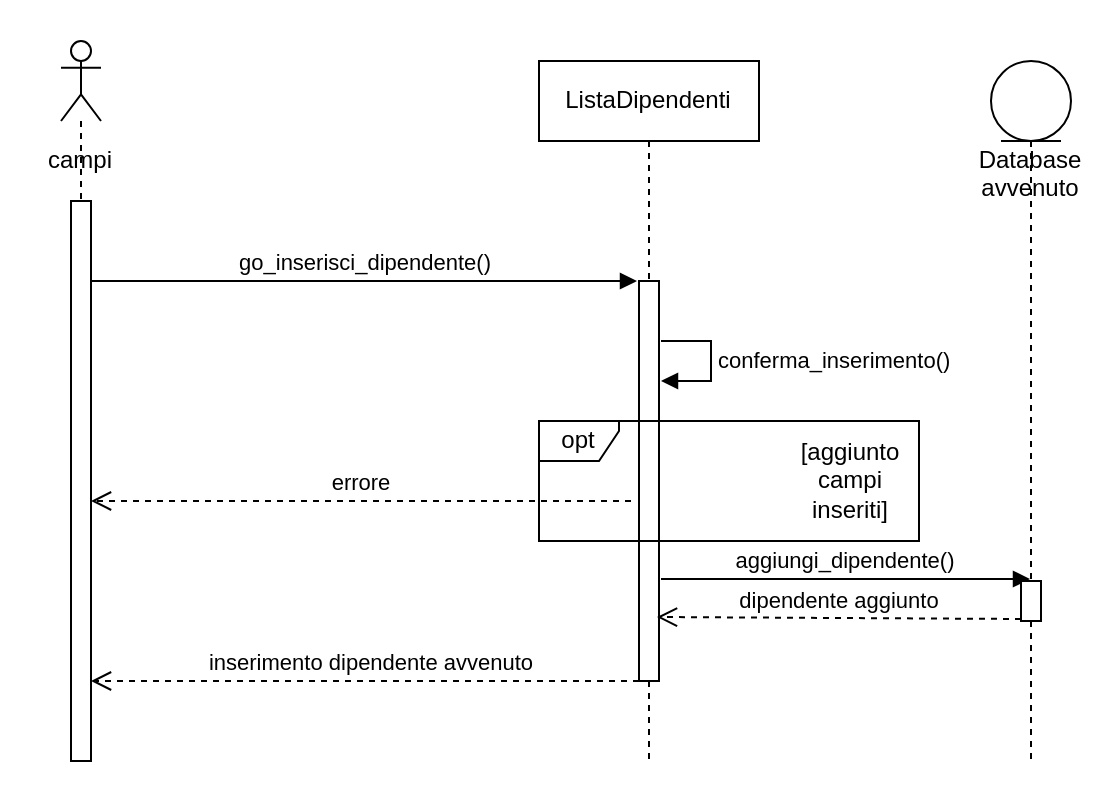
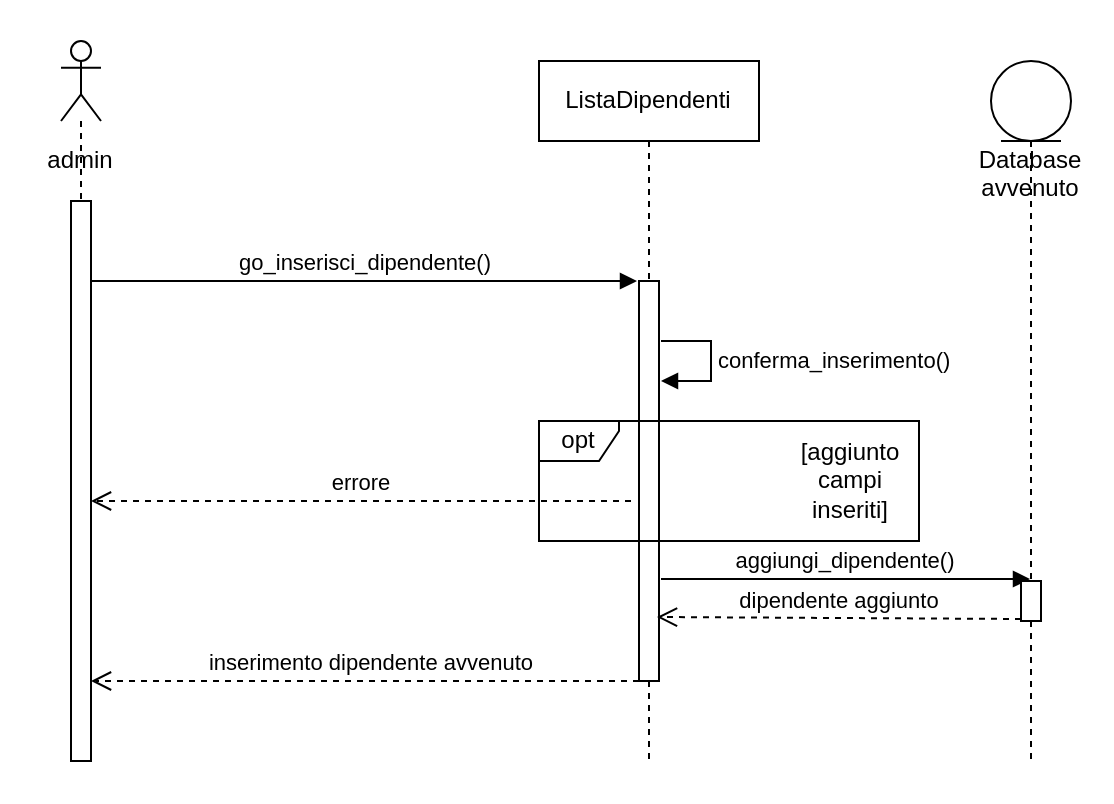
node "campi": label "campi" -> "admin"
